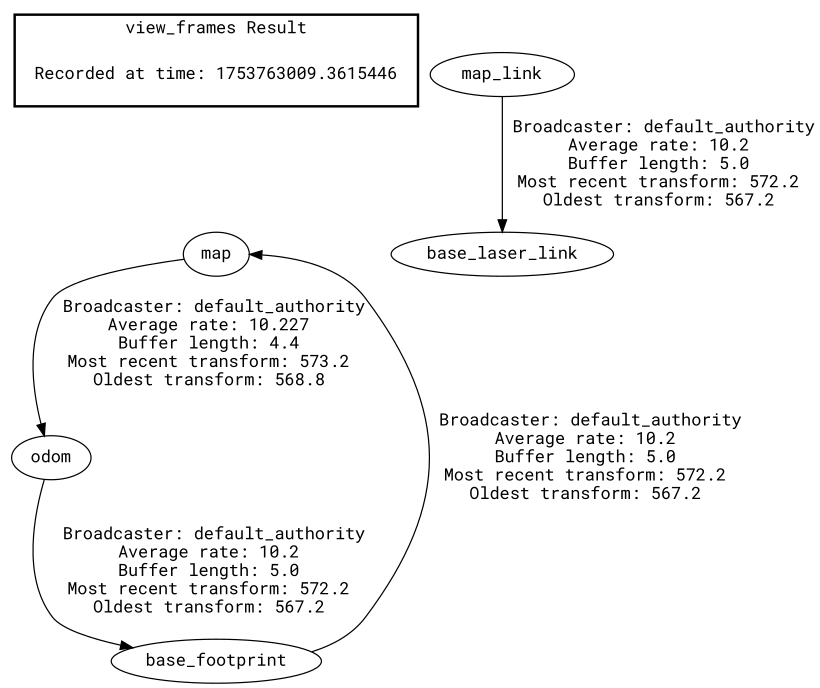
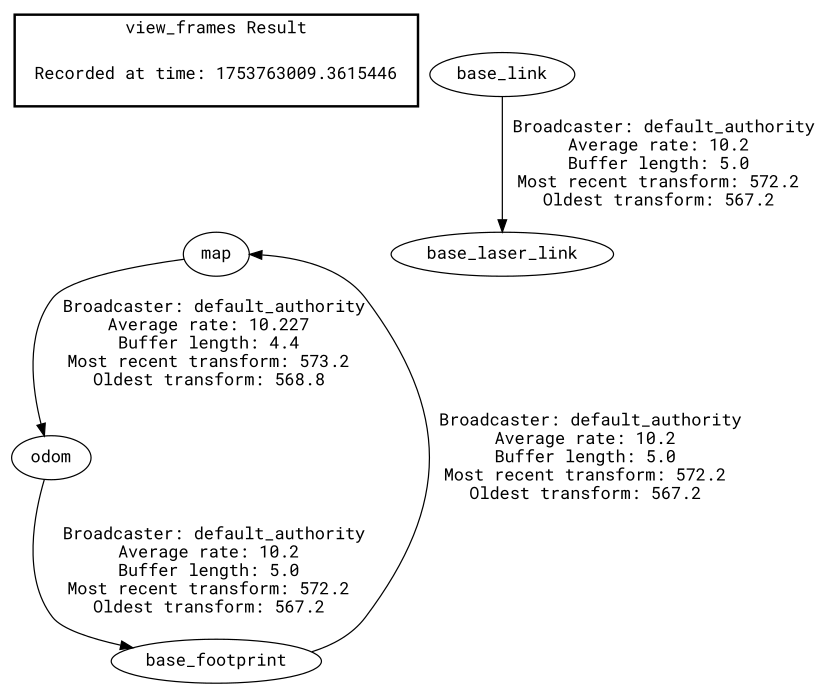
node "map_link": label "map_link" -> "base_link"
